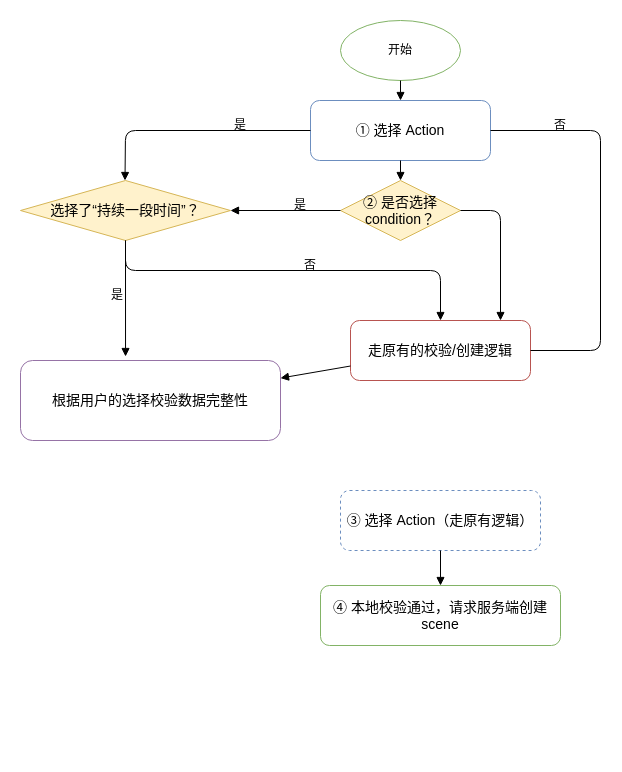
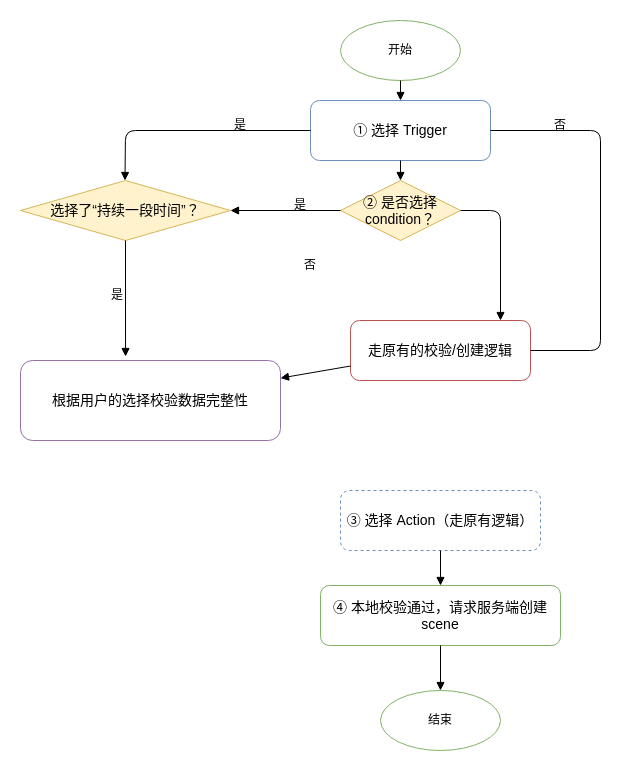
node "① 选择 Action": label "① 选择 Action" -> "① 选择 Trigger"
edge "选择了“持续一段时间”？" -> "走原有的校验/创建逻辑": removed
edge "④ 本地校验通过，请求服务端创建 scene" -> "结束": added
node "结束": added
